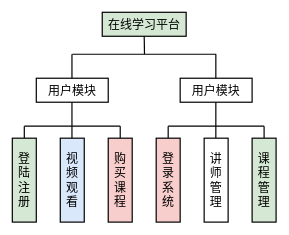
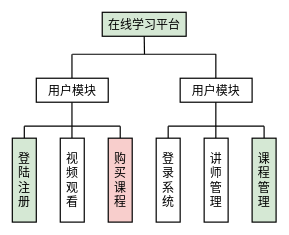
node "视频观看": fillcolor #dae8fc -> #ffffff
node "登录系统": fillcolor #f8cecc -> #ffffff
